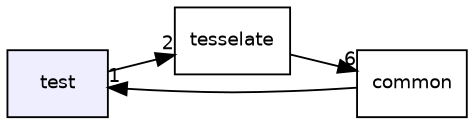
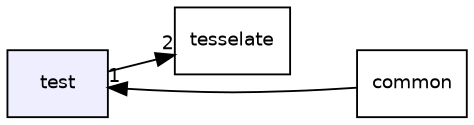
edge "tesselate" -> "common": removed
